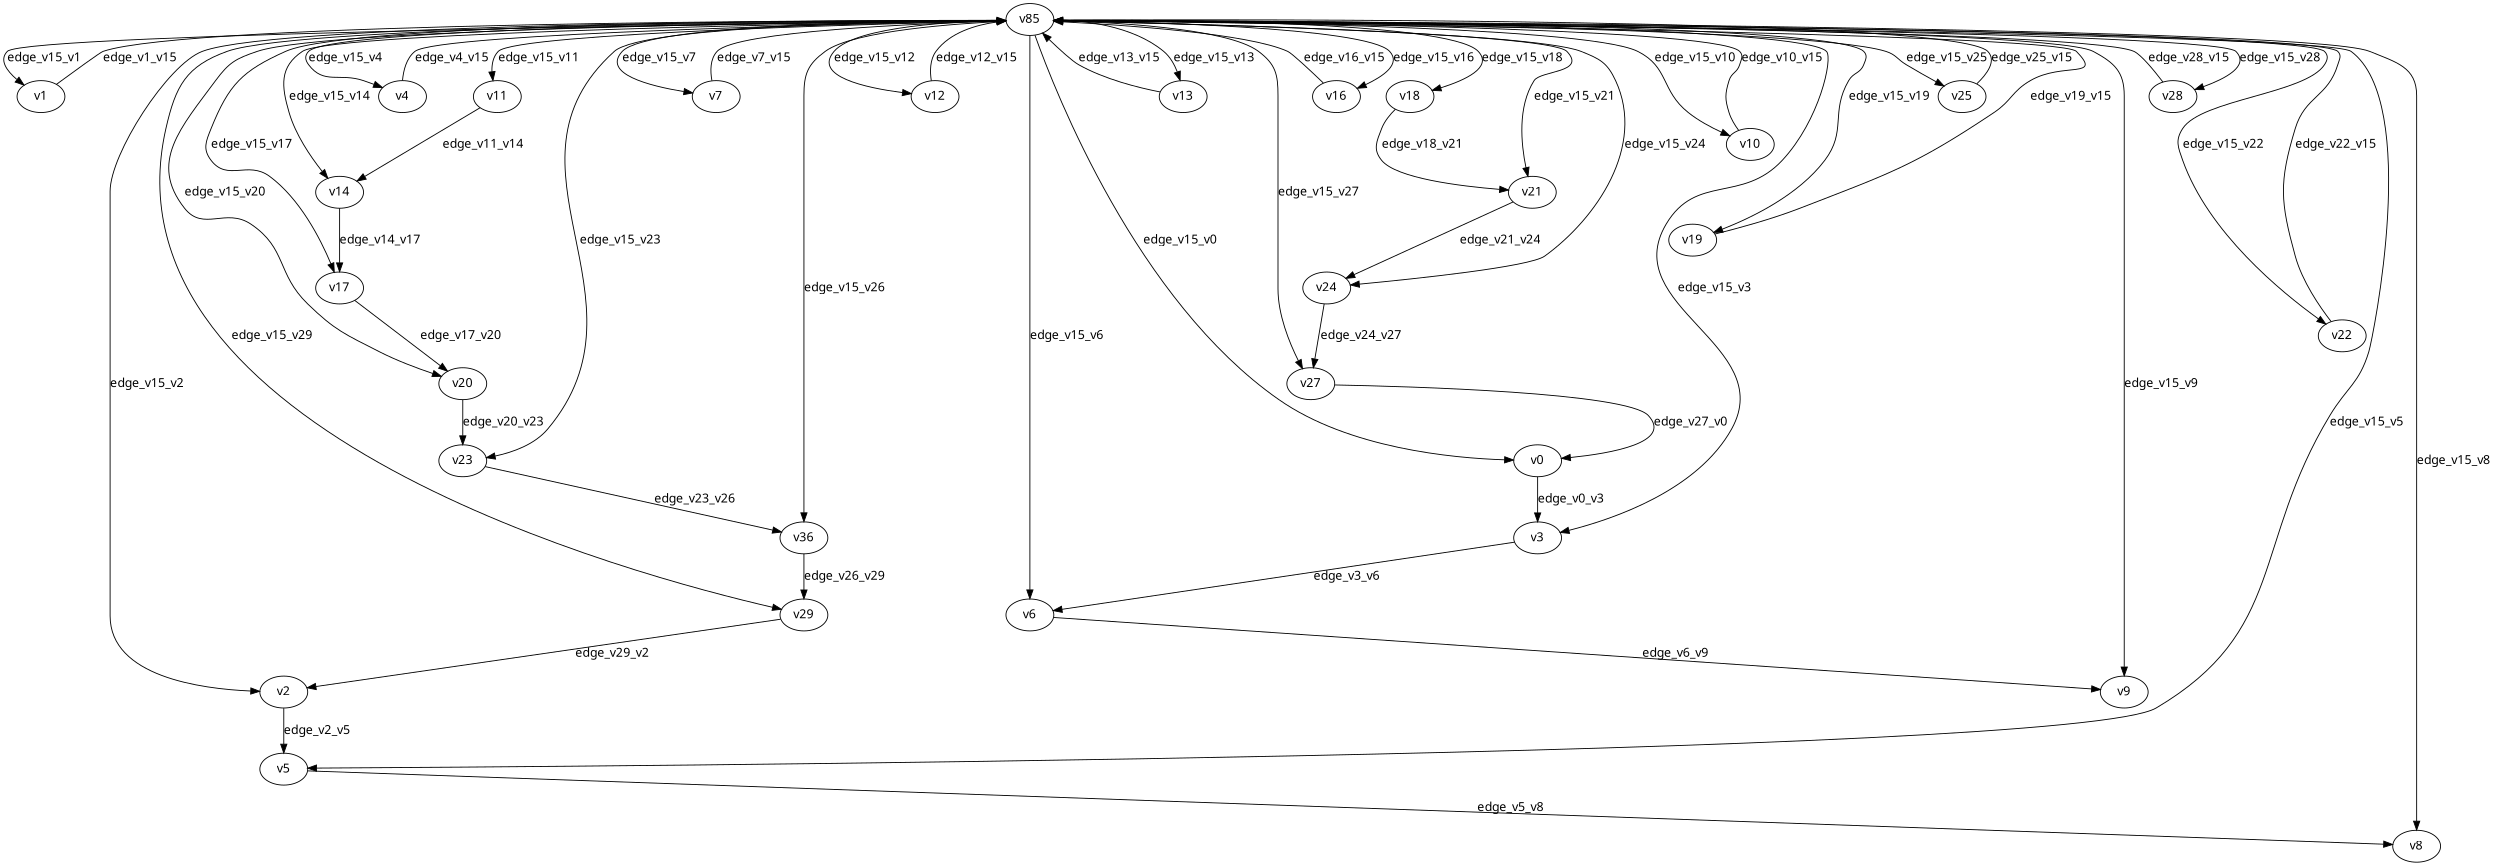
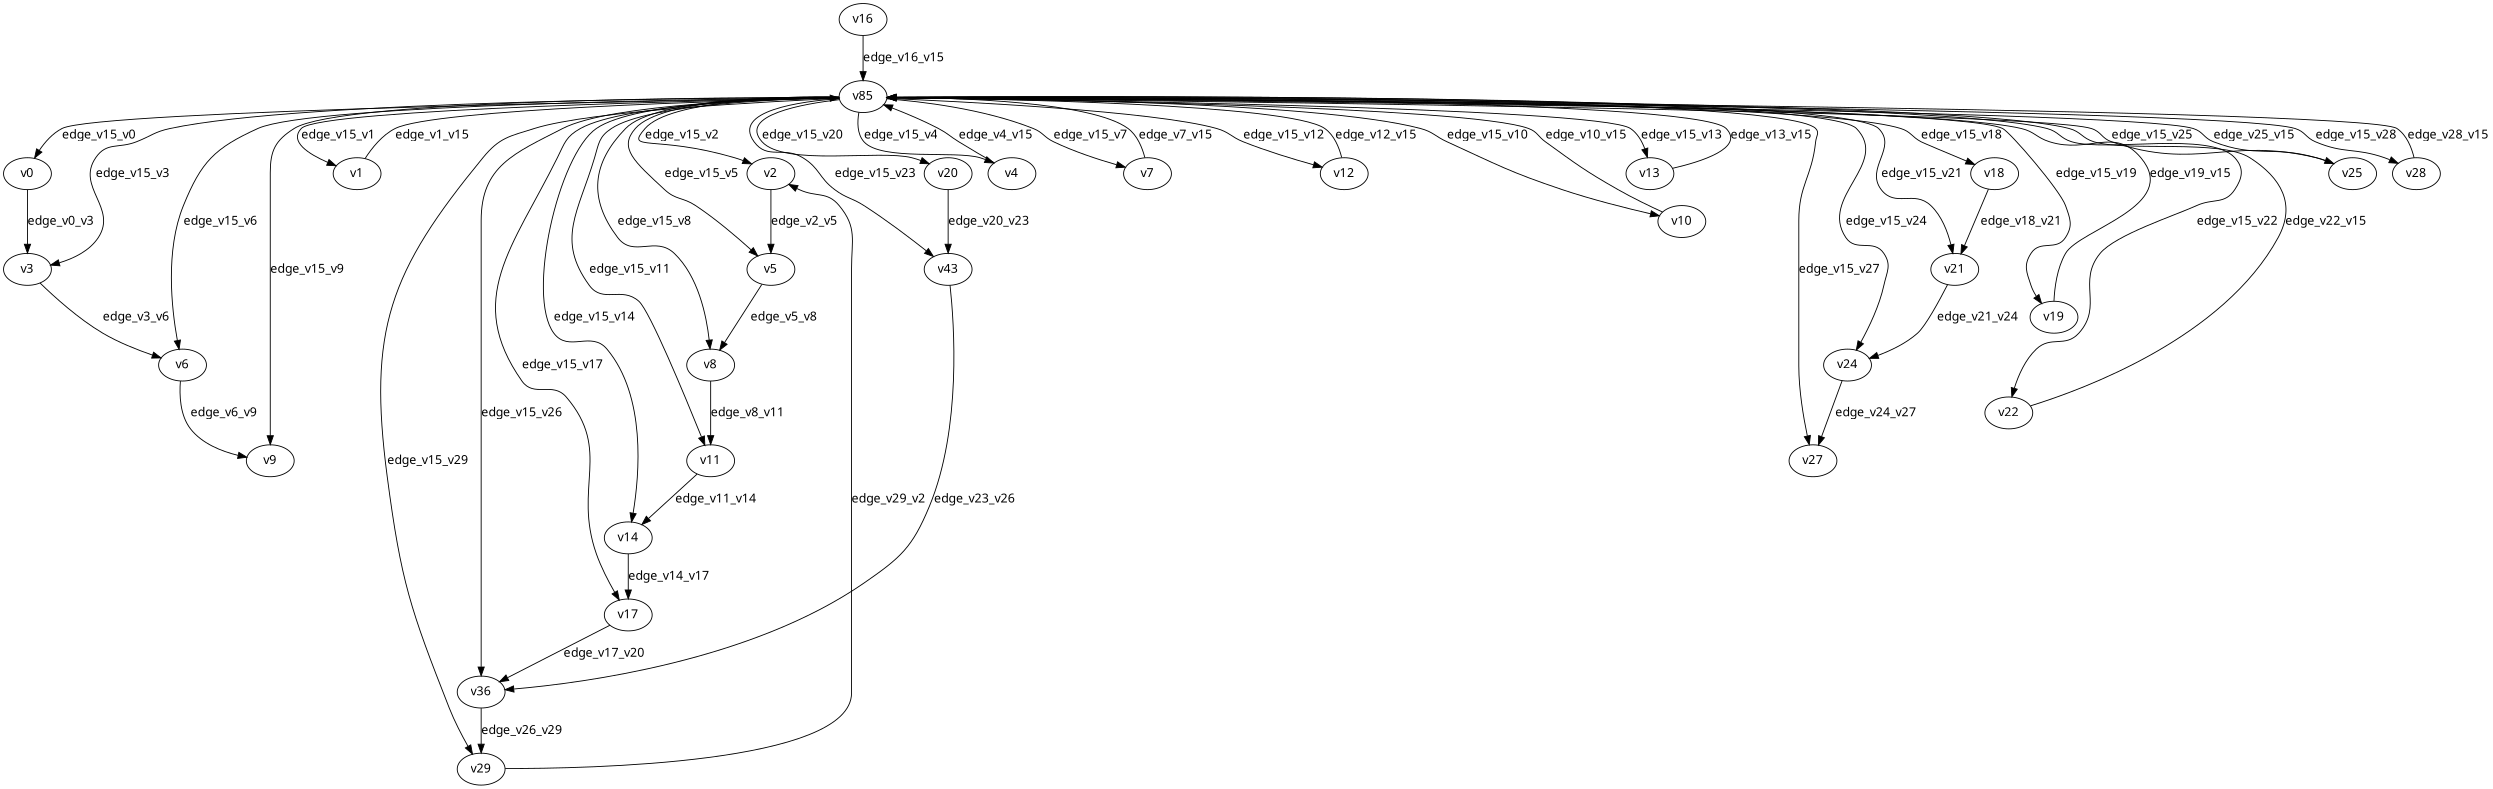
edge "v85" -> "v16": removed, label "edge_v15_v16"
edge "v17" -> "v20": now "v17" -> "v36"
edge "v27" -> "v0": removed, label "edge_v27_v0"
edge "v8" -> "v11": added, label "edge_v8_v11"
node "v23": label "v23" -> "v43"
